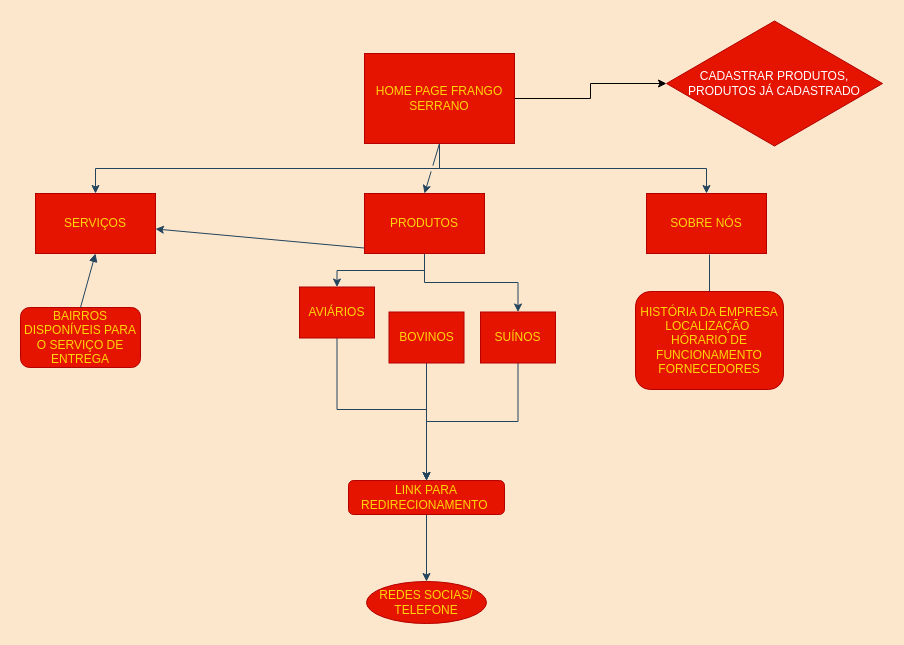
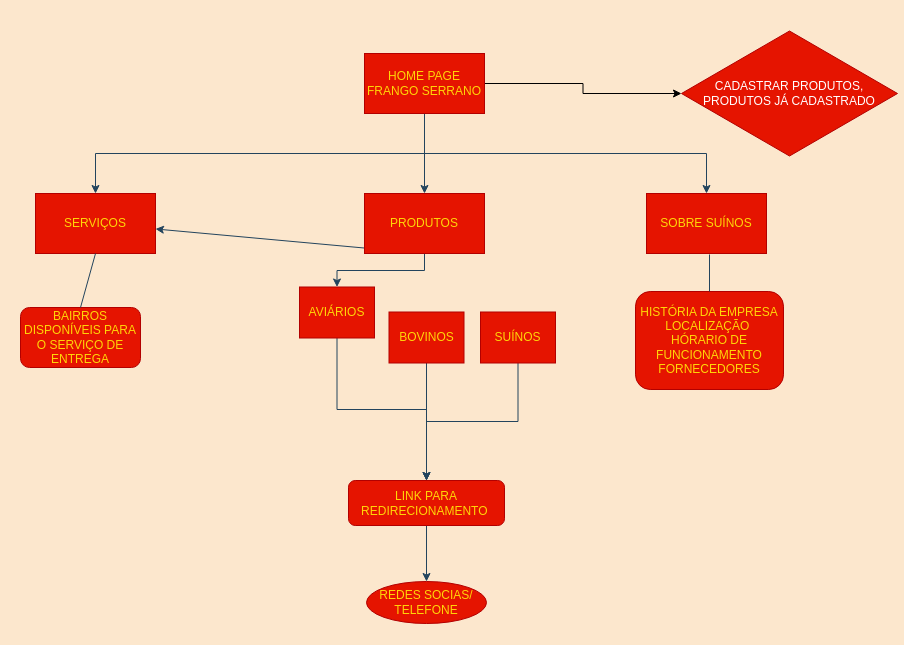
node "CADASTRAR PRODUTOS, PRODUTOS JÁ CADASTRADO": moved (775, 84) -> (790, 94)
node "HOME PAGE FRANGO SERRANO": size 150x90 -> 120x60
node "SOBRE NÓS": label "SOBRE NÓS" -> "SOBRE SUÍNOS"
edge "BAIRROS DISPONÍVEIS PARA O SERVIÇO DE ENTREGA" -> "SERVIÇOS": arrowhead block -> none
edge "PRODUTOS" -> "SUÍNOS": removed
node "LINK PARA REDIRECIONAMENTO": size 156x34 -> 156x45
